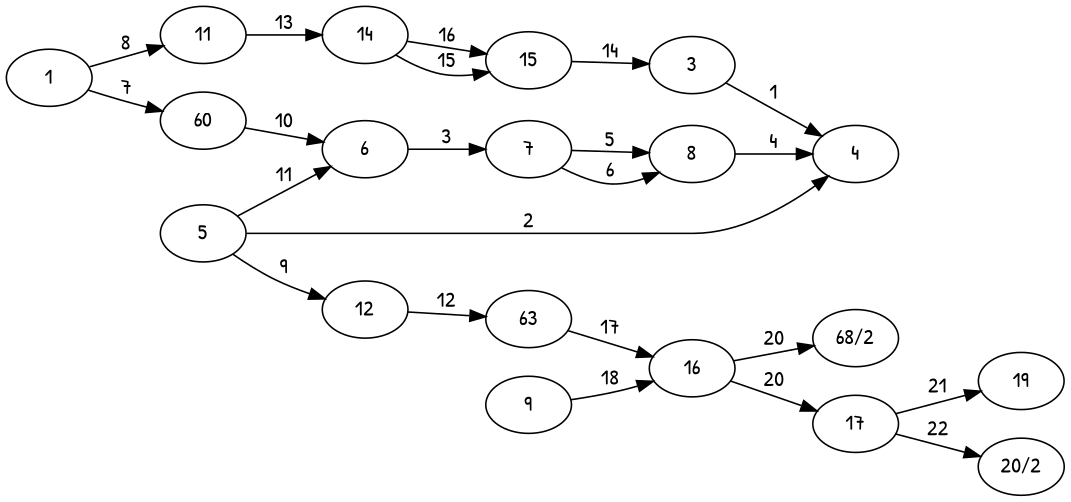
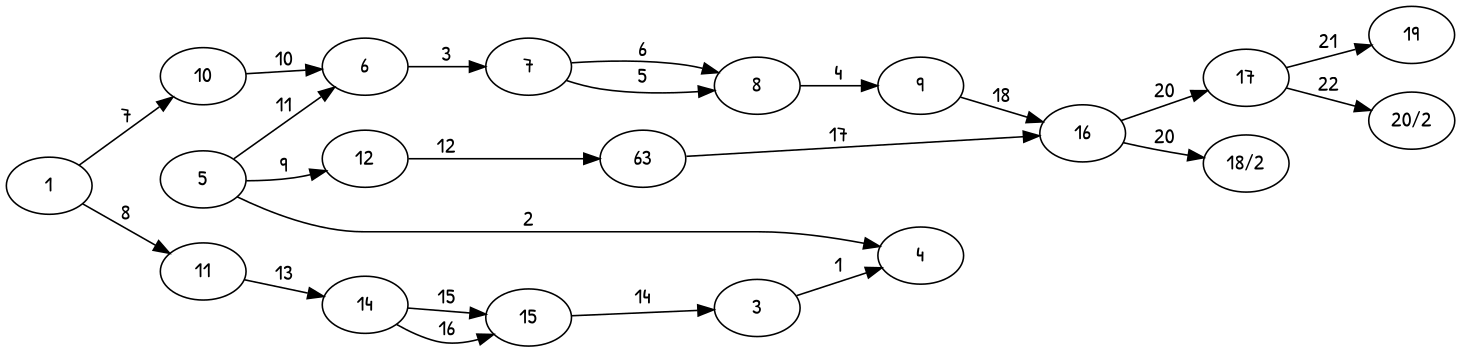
node "60": label "60" -> "10"
edge "8" -> "4": now "8" -> "9"
node "68/2": label "68/2" -> "18/2"
